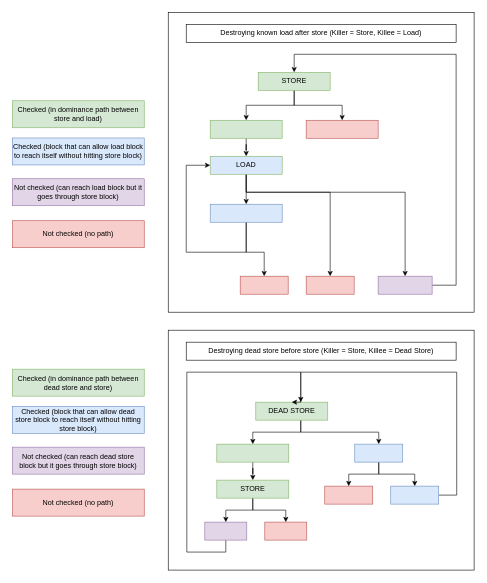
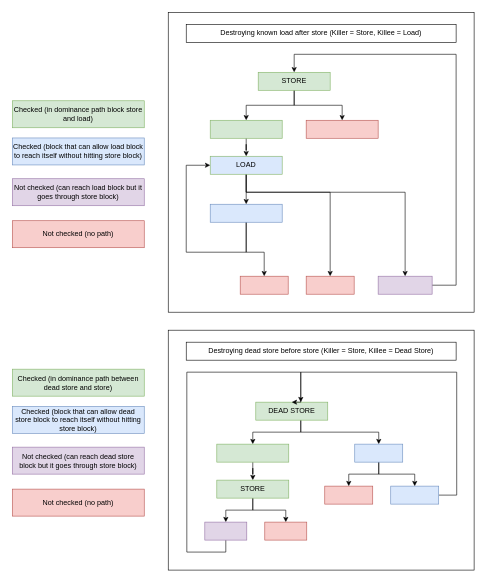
node "Checked (in dominance path between store and load)": label "Checked (in dominance path between store and load)" -> "Checked (in dominance path block store and load)"
